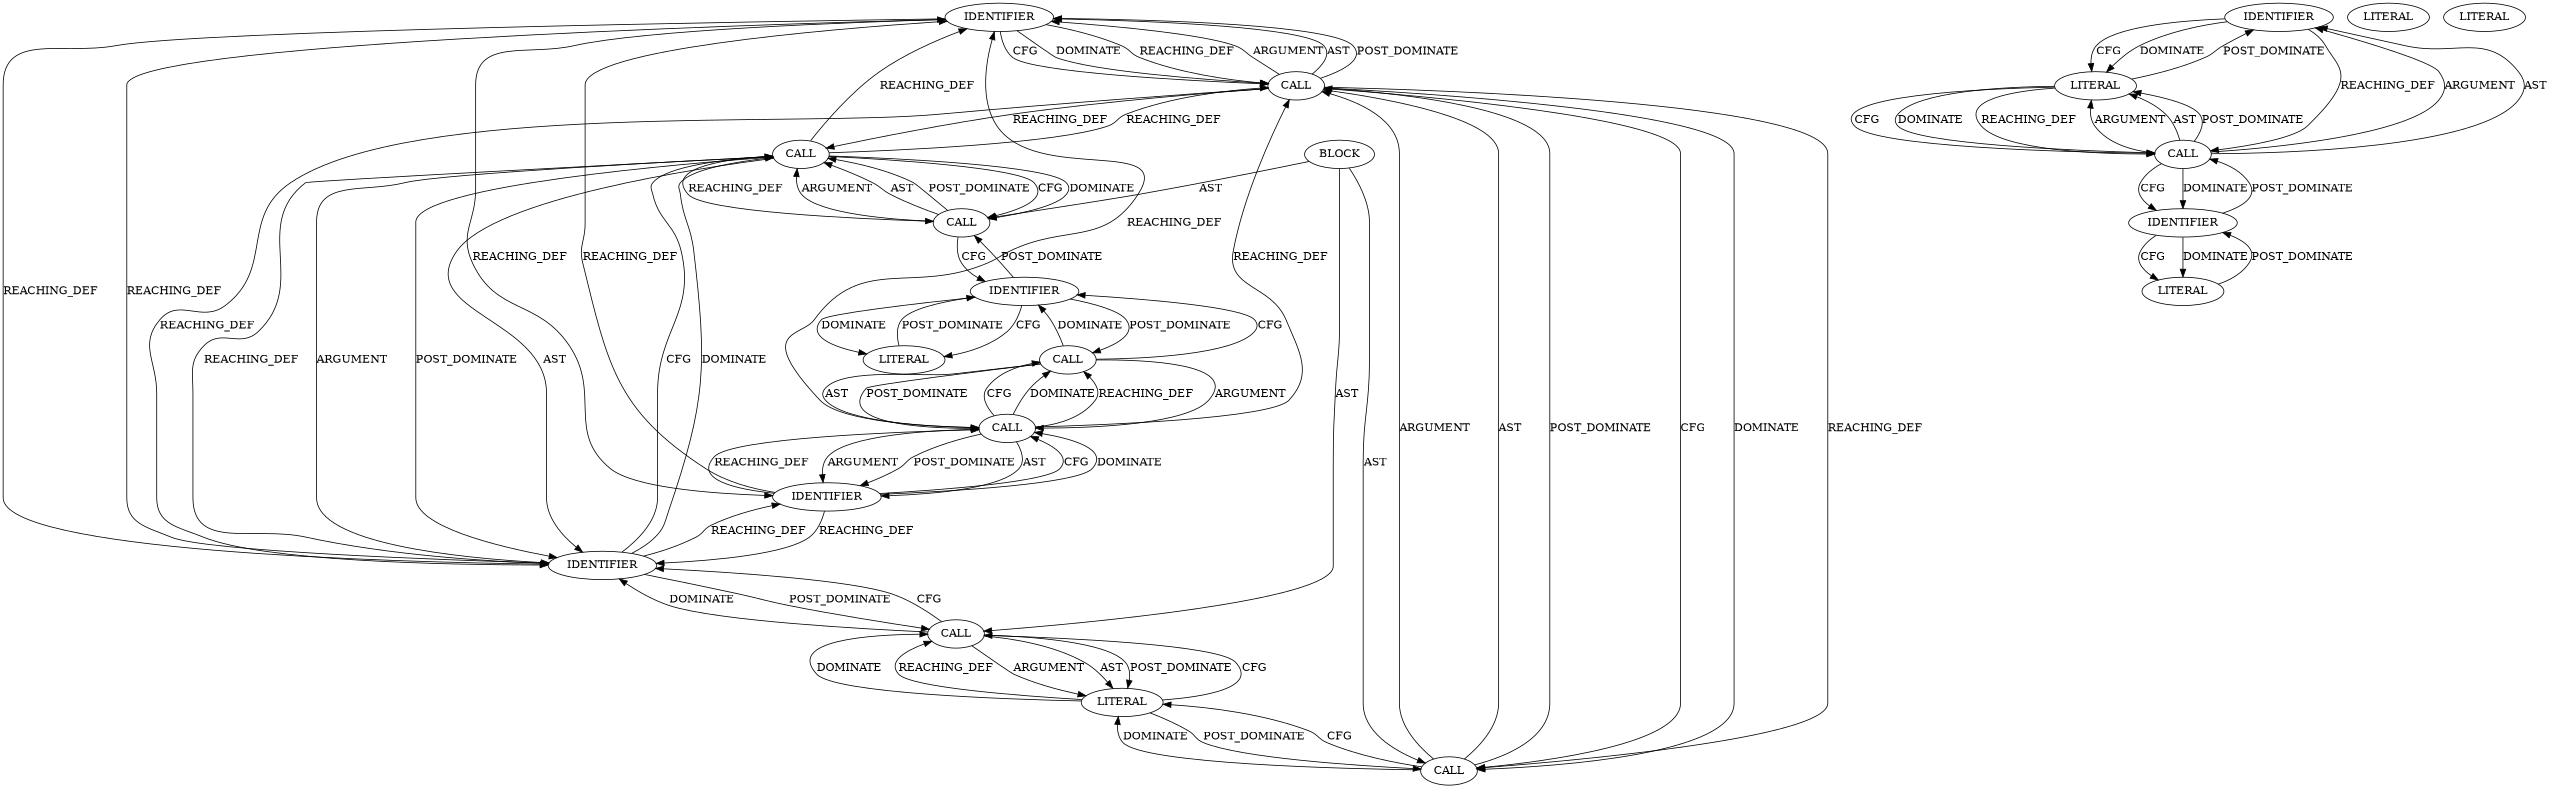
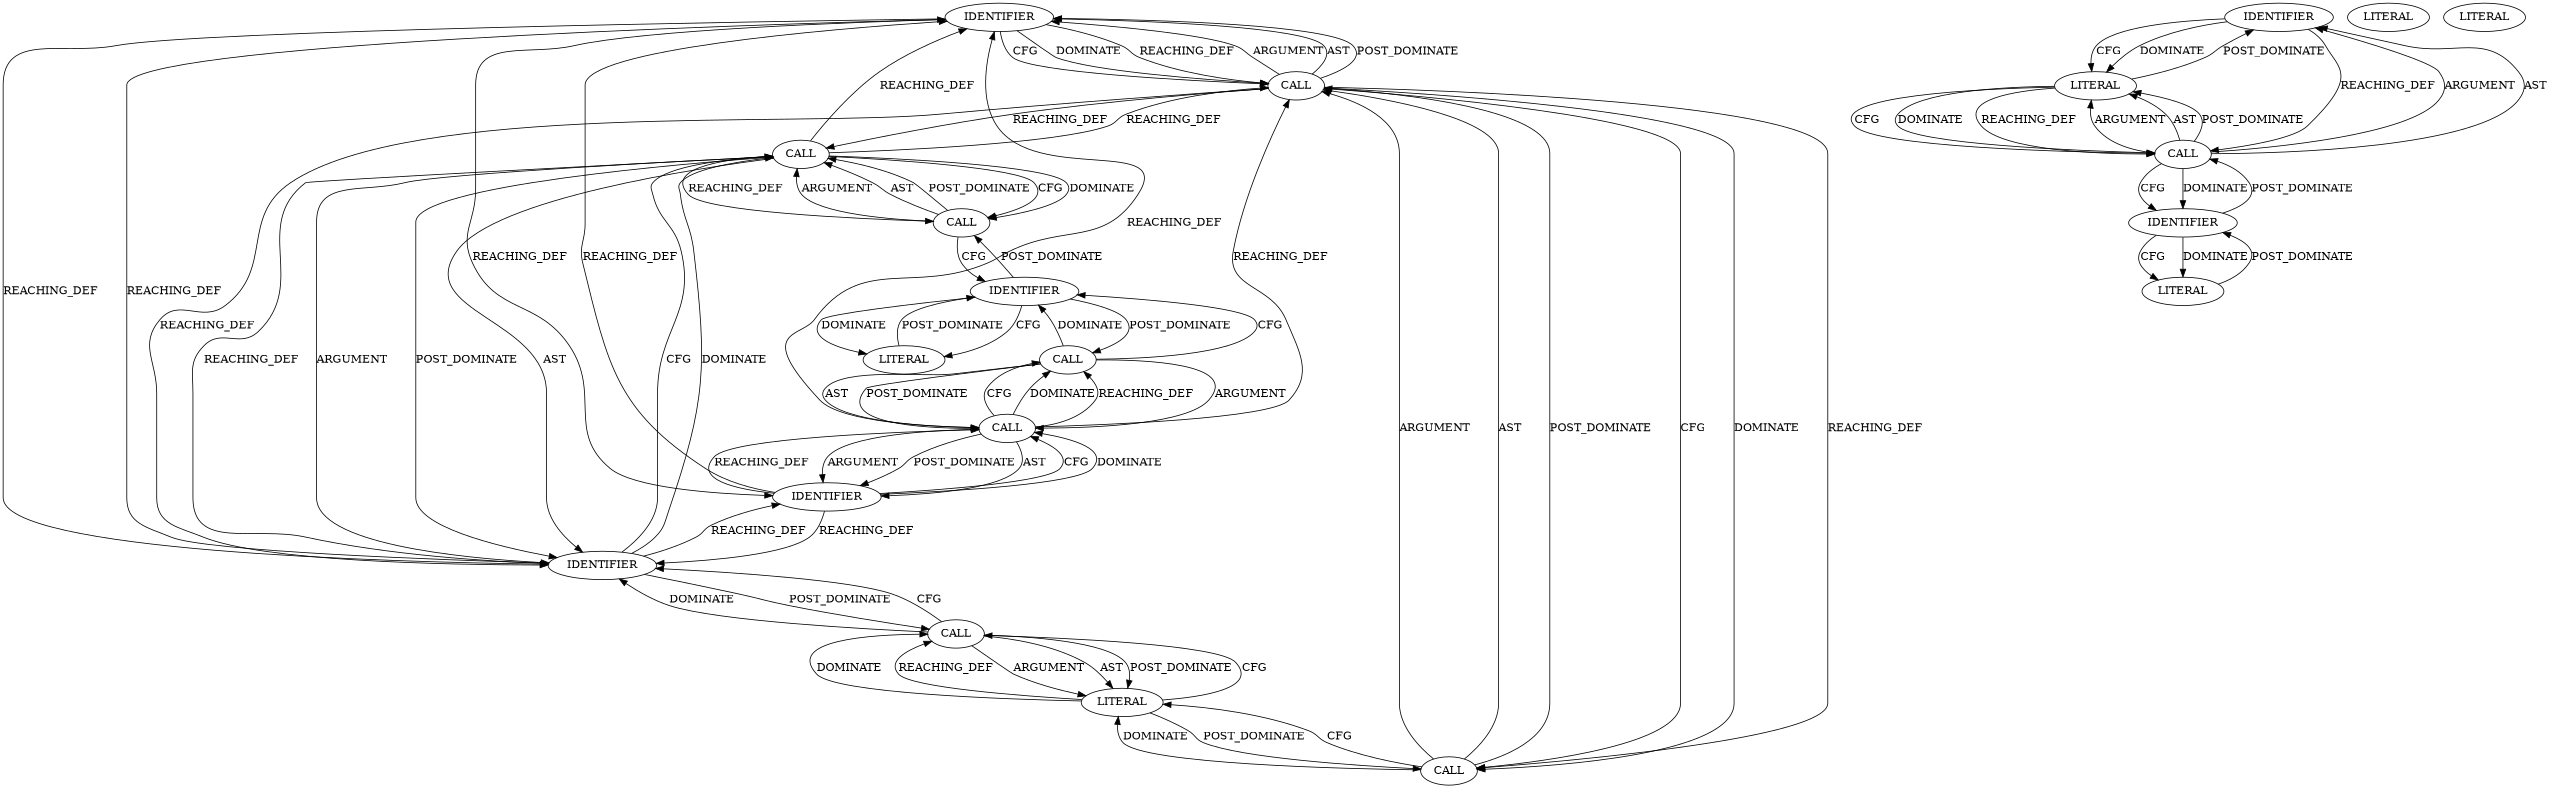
node "BLOCK": removed
